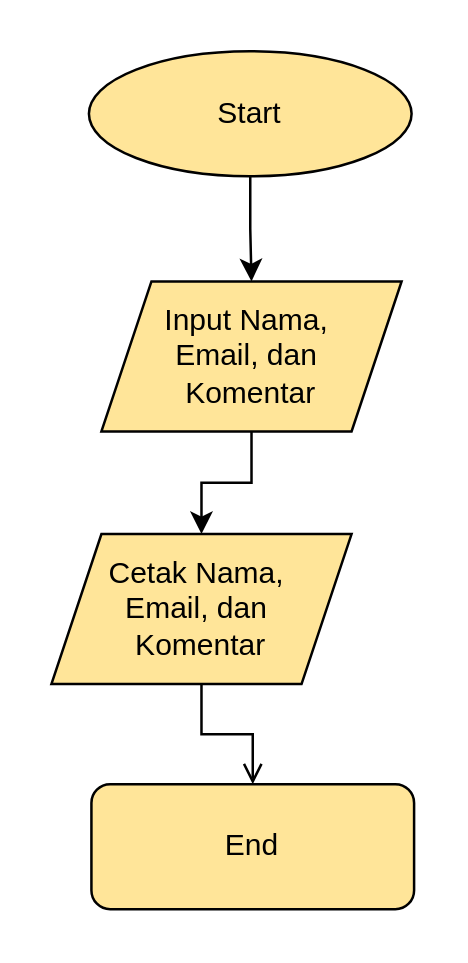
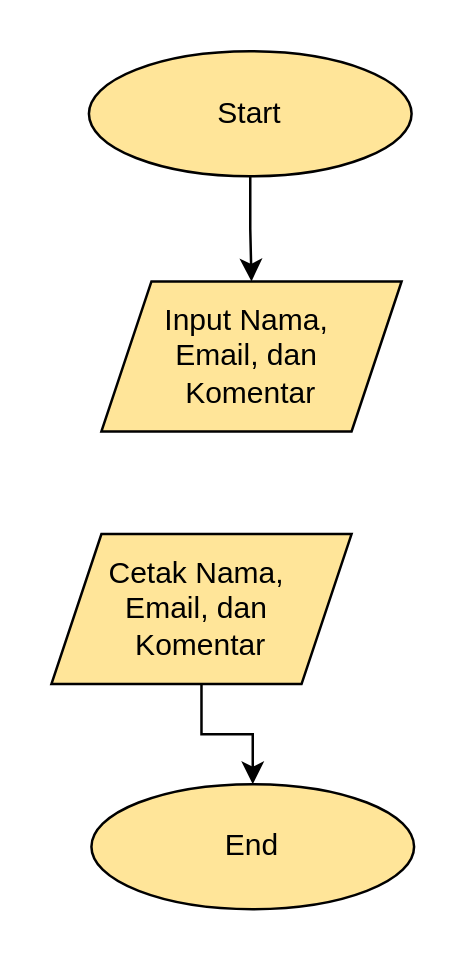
edge "Input Nama, Email, dan Komentar" -> "Cetak Nama, Email, dan Komentar": removed
edge "Cetak Nama, Email, dan Komentar" -> "End": arrowhead open -> classic
node "End": shape rounded rectangle -> ellipse
